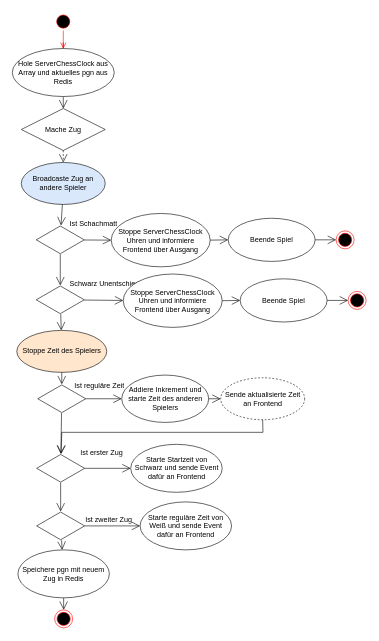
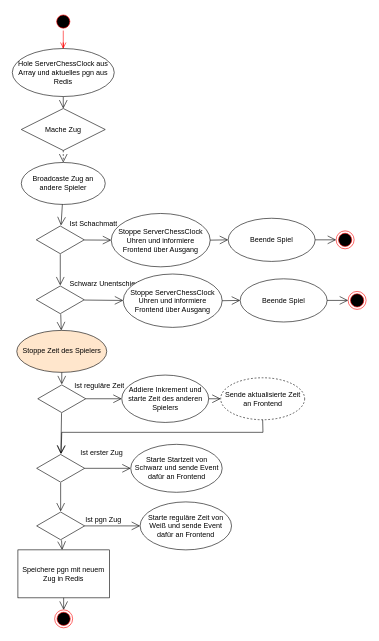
node "Broadcaste Zug an andere Spieler": fillcolor #dae8fc -> #ffffff
node "Ist zweiter Zug": label "Ist zweiter Zug" -> "Ist pgn Zug"
node "Speichere pgn mit neuem Zug in Redis": shape ellipse -> rectangle
